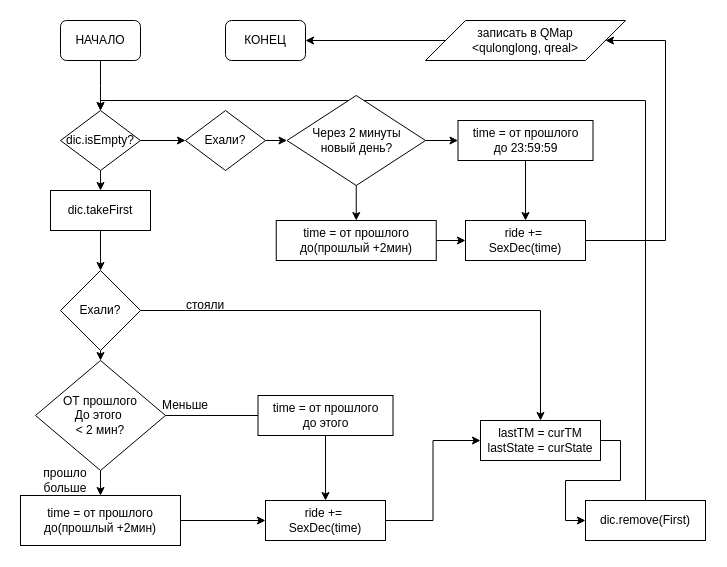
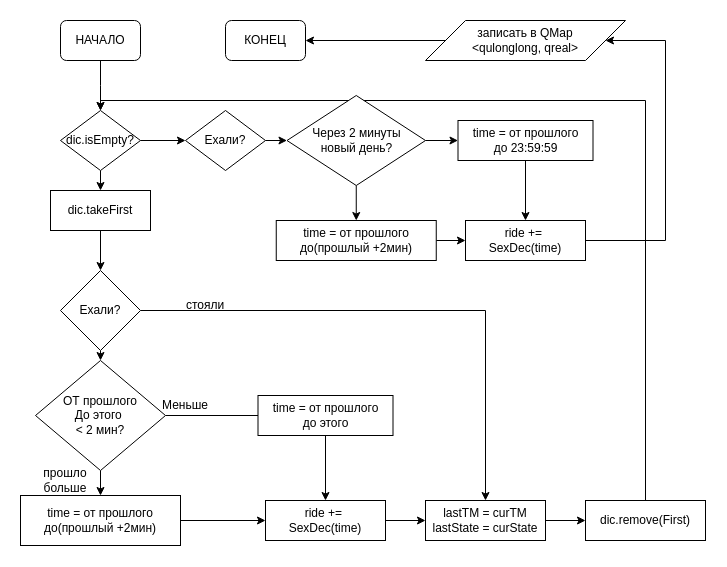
node "lastTM = curTM lastState = curState": moved (541, 441) -> (486, 521)
